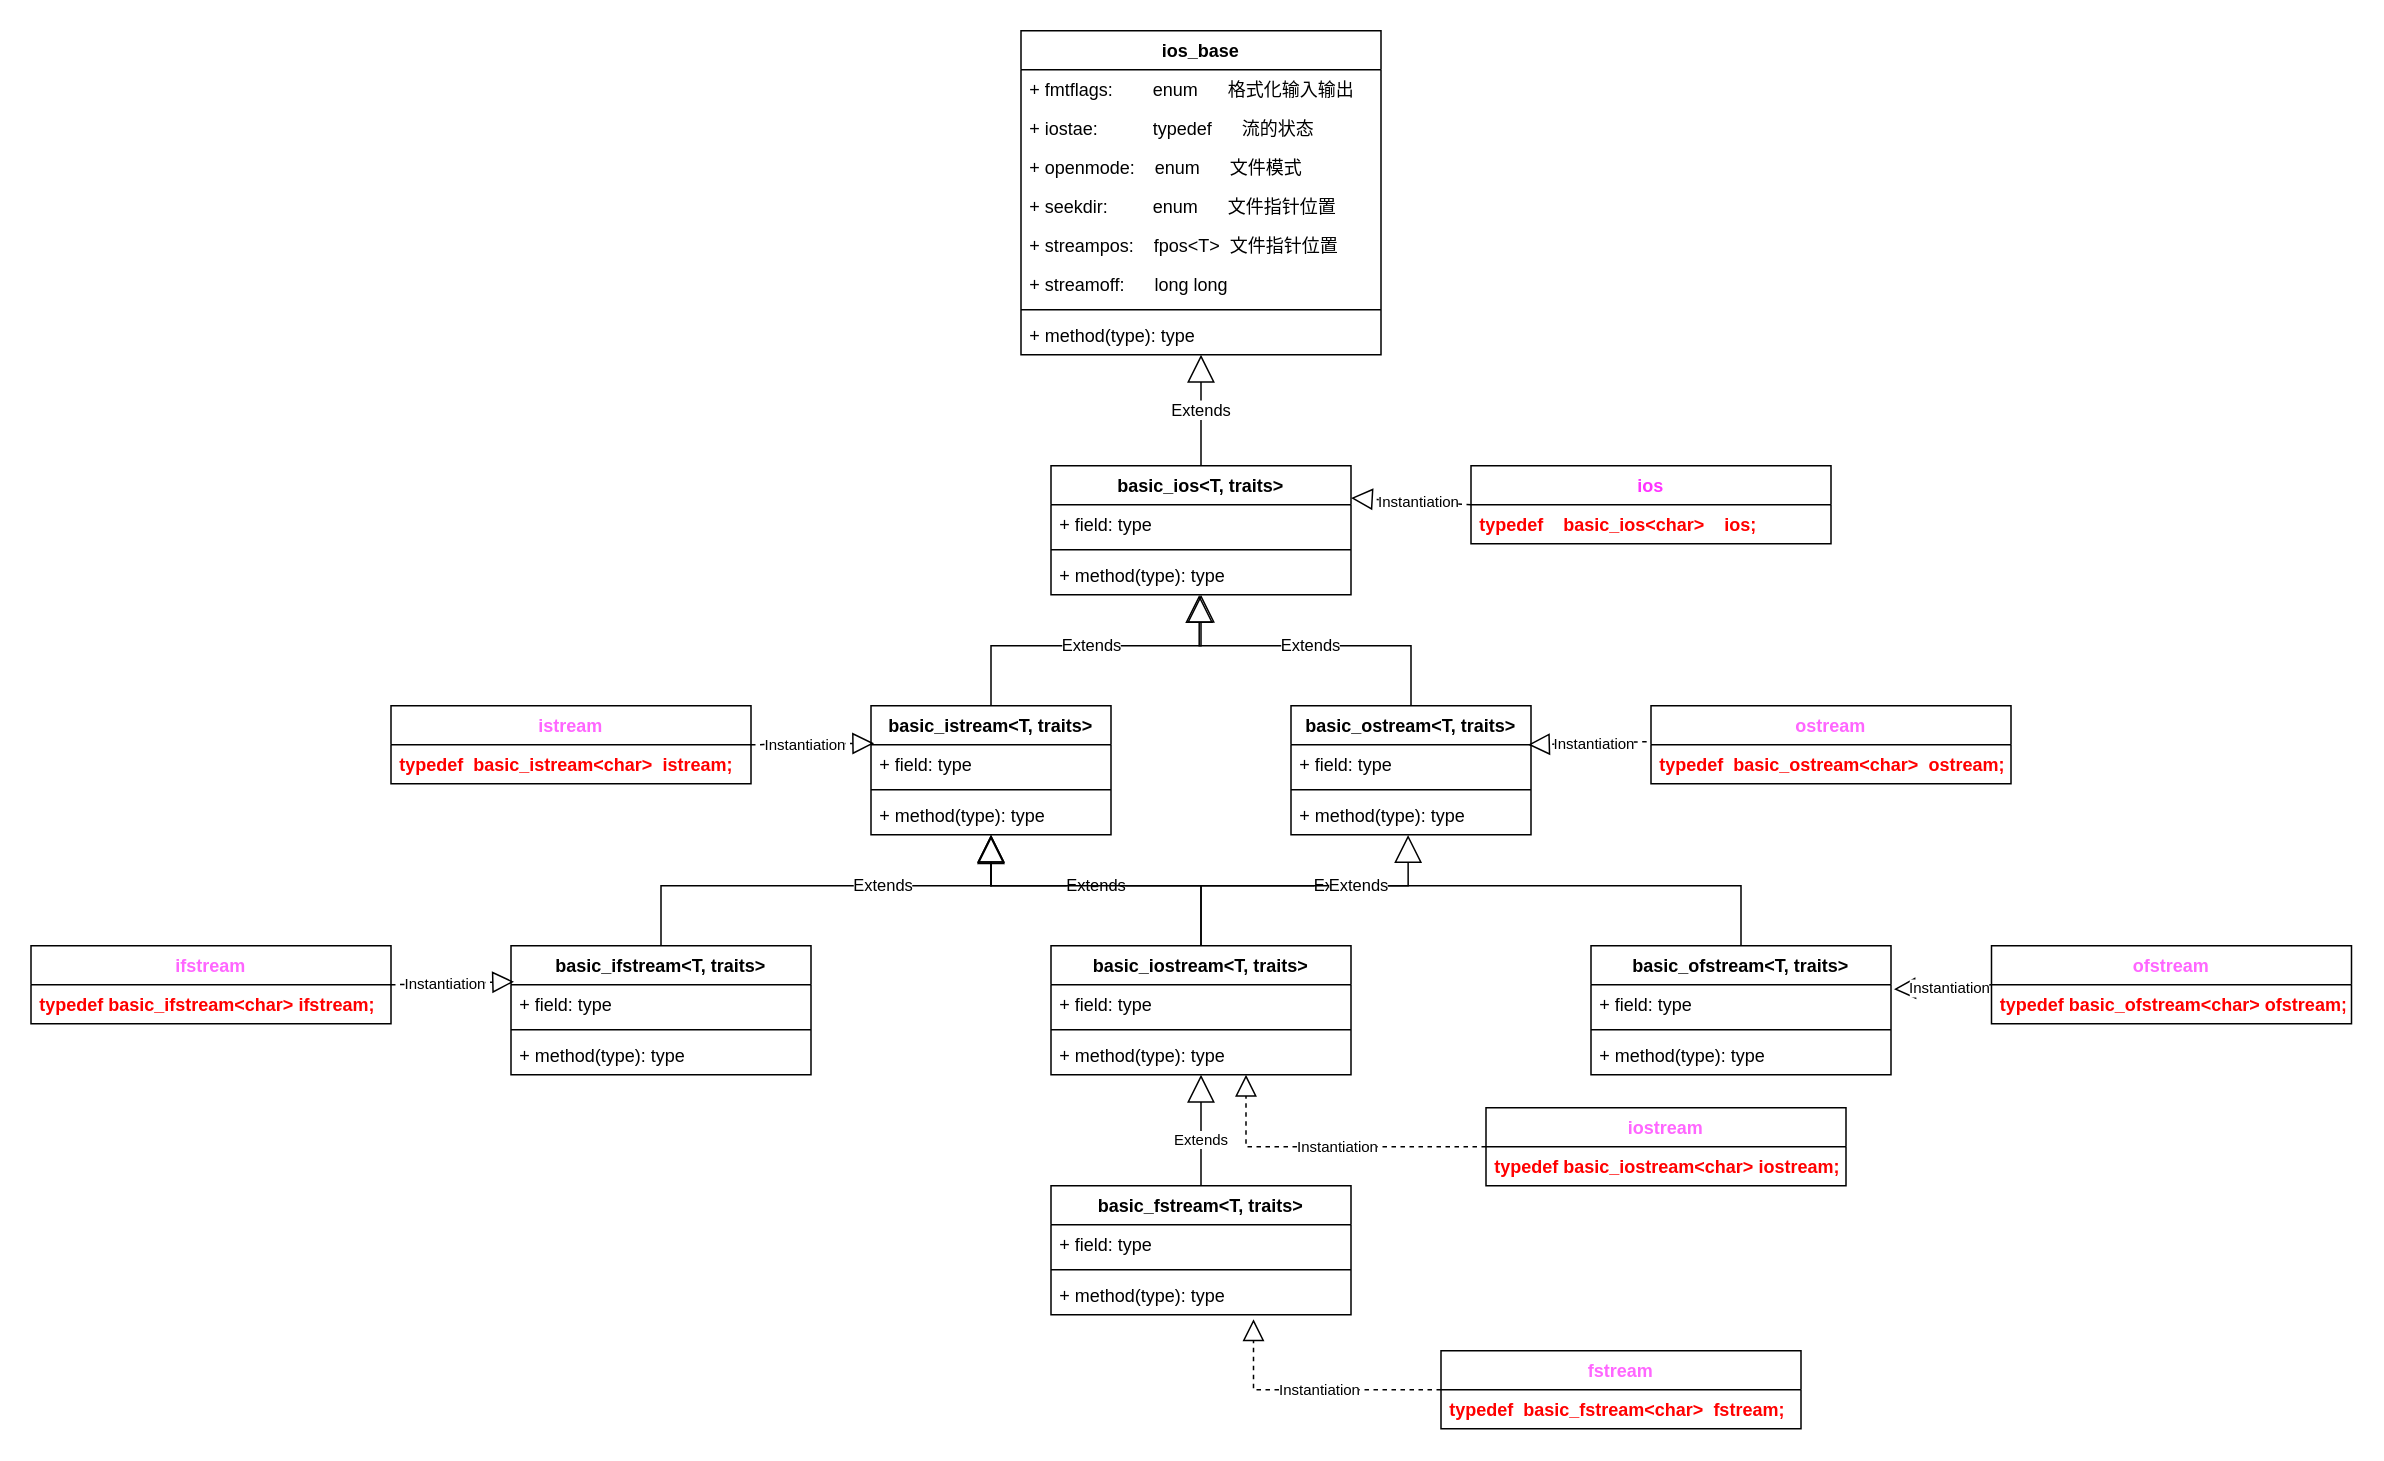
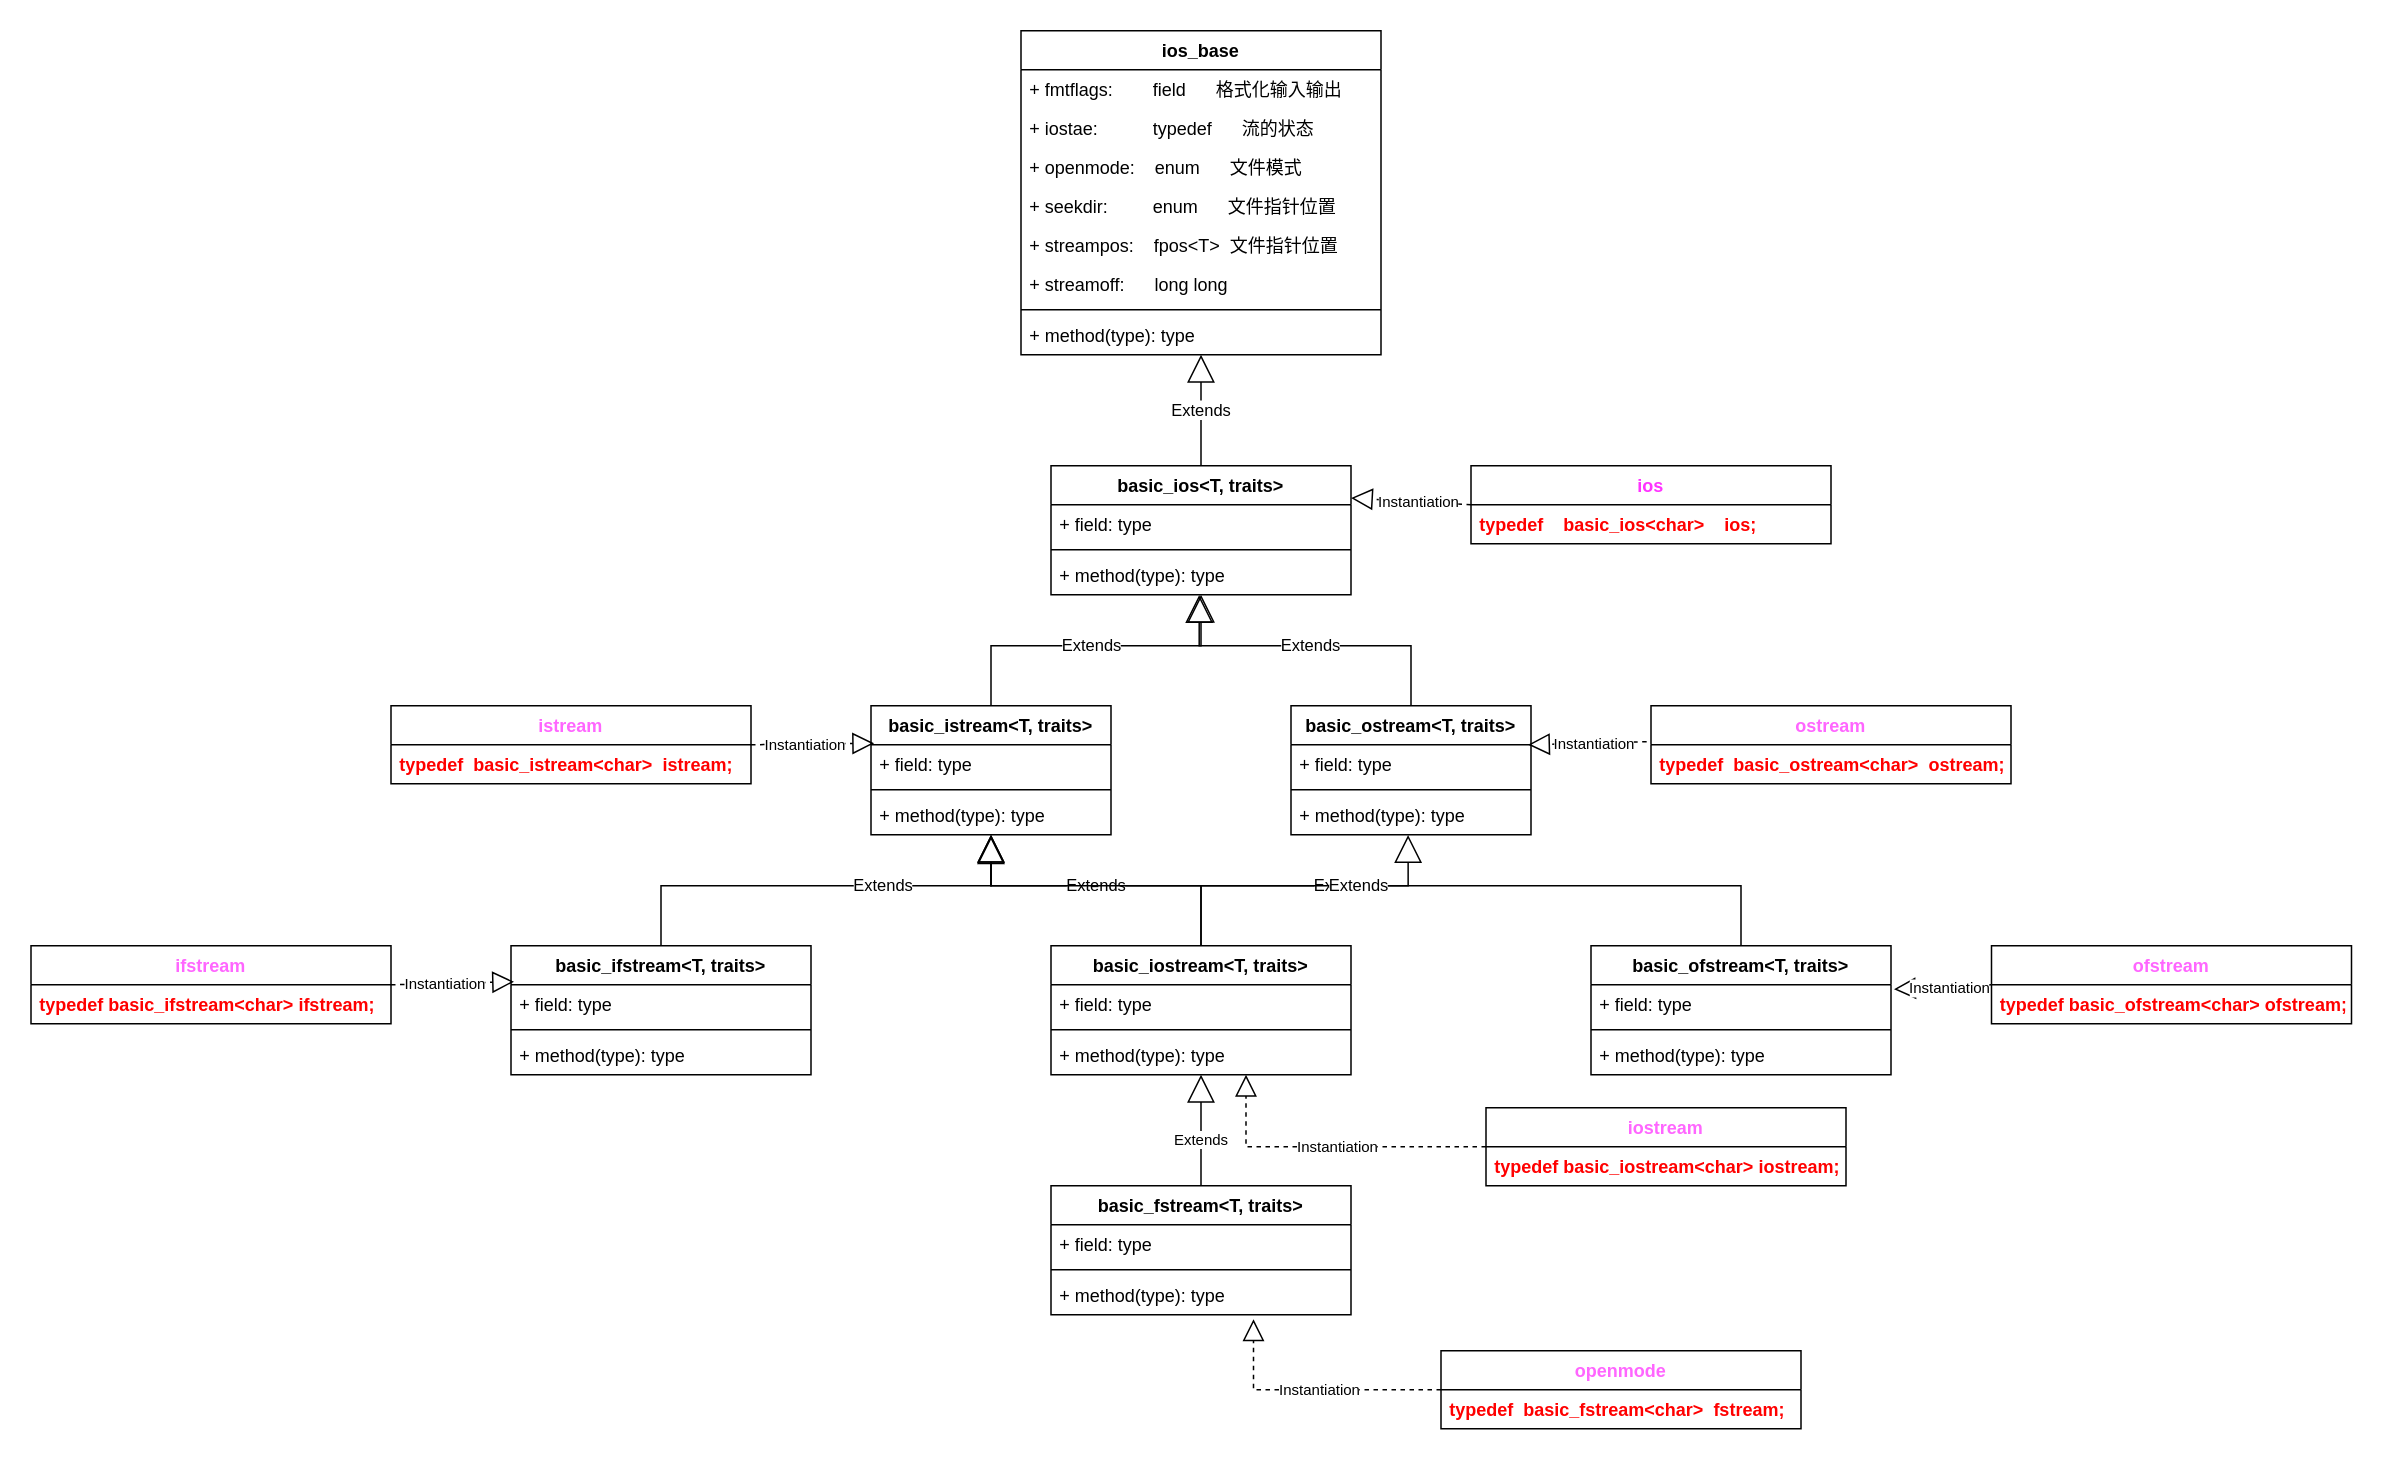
node "+ fmtflags: enum 格式化输入输出": label "+ fmtflags: enum 格式化输入输出" -> "+ fmtflags: field 格式化输入输出"
node "fstream": label "fstream" -> "openmode"
